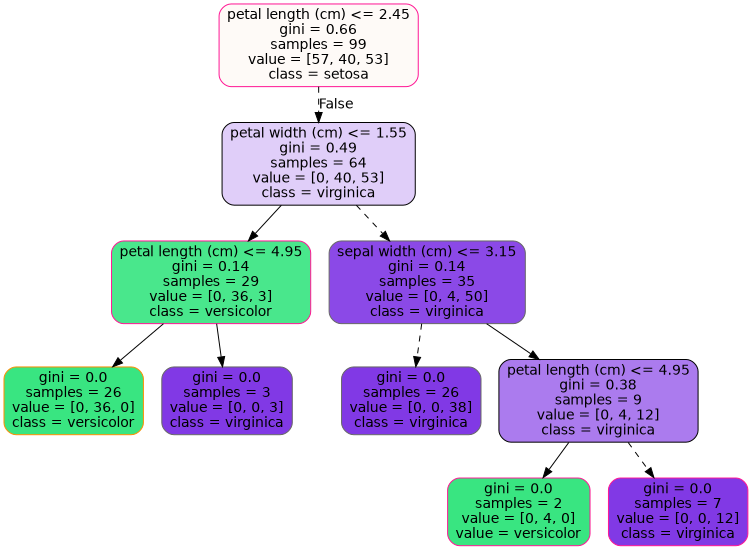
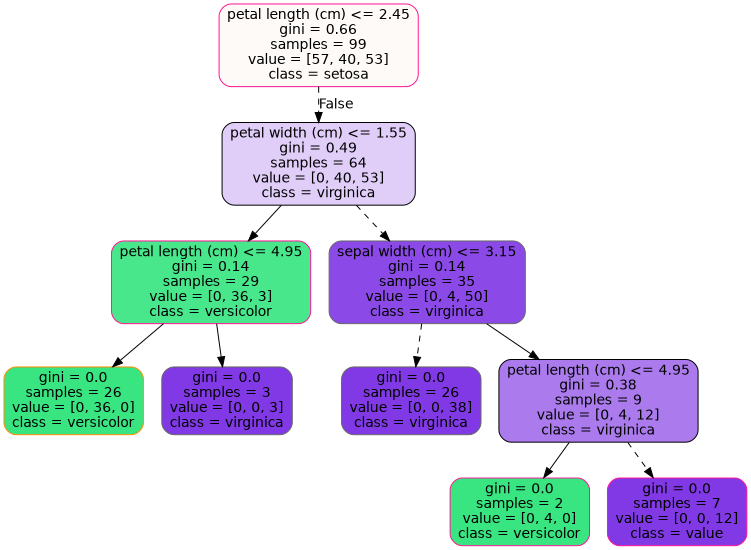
node "gini = 0.0 samples = 2 value = [0, 4, 0] value = versicolor": label "gini = 0.0 samples = 2 value = [0, 4, 0] value = versicolor" -> "gini = 0.0 samples = 2 value = [0, 4, 0] class = versicolor"
node "gini = 0.0 samples = 7 value = [0, 0, 12] class = virginica": label "gini = 0.0 samples = 7 value = [0, 0, 12] class = virginica" -> "gini = 0.0 samples = 7 value = [0, 0, 12] class = value"
